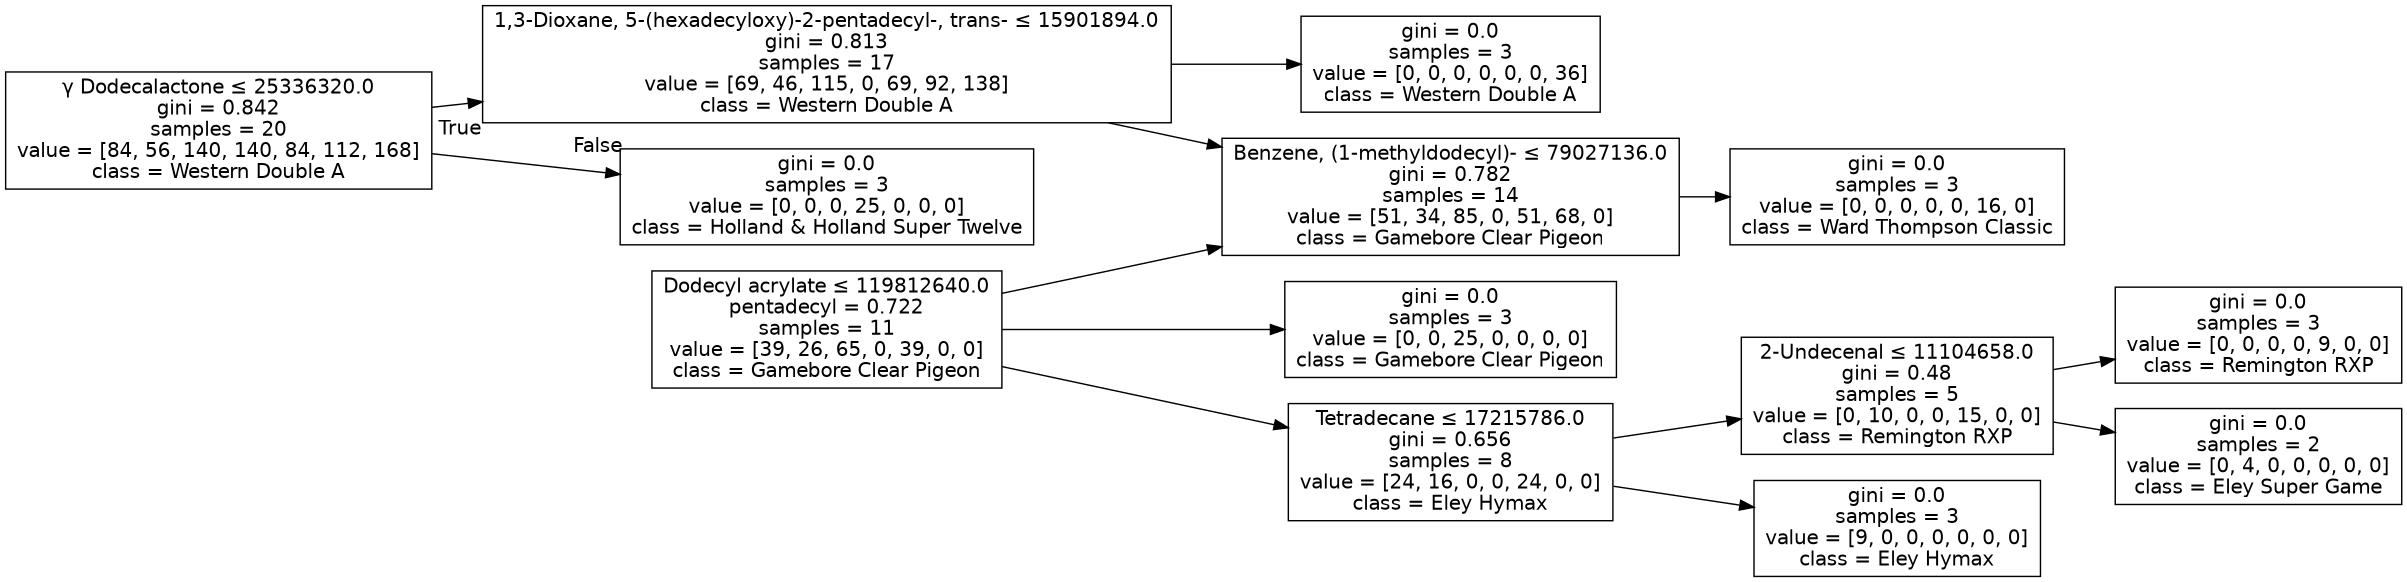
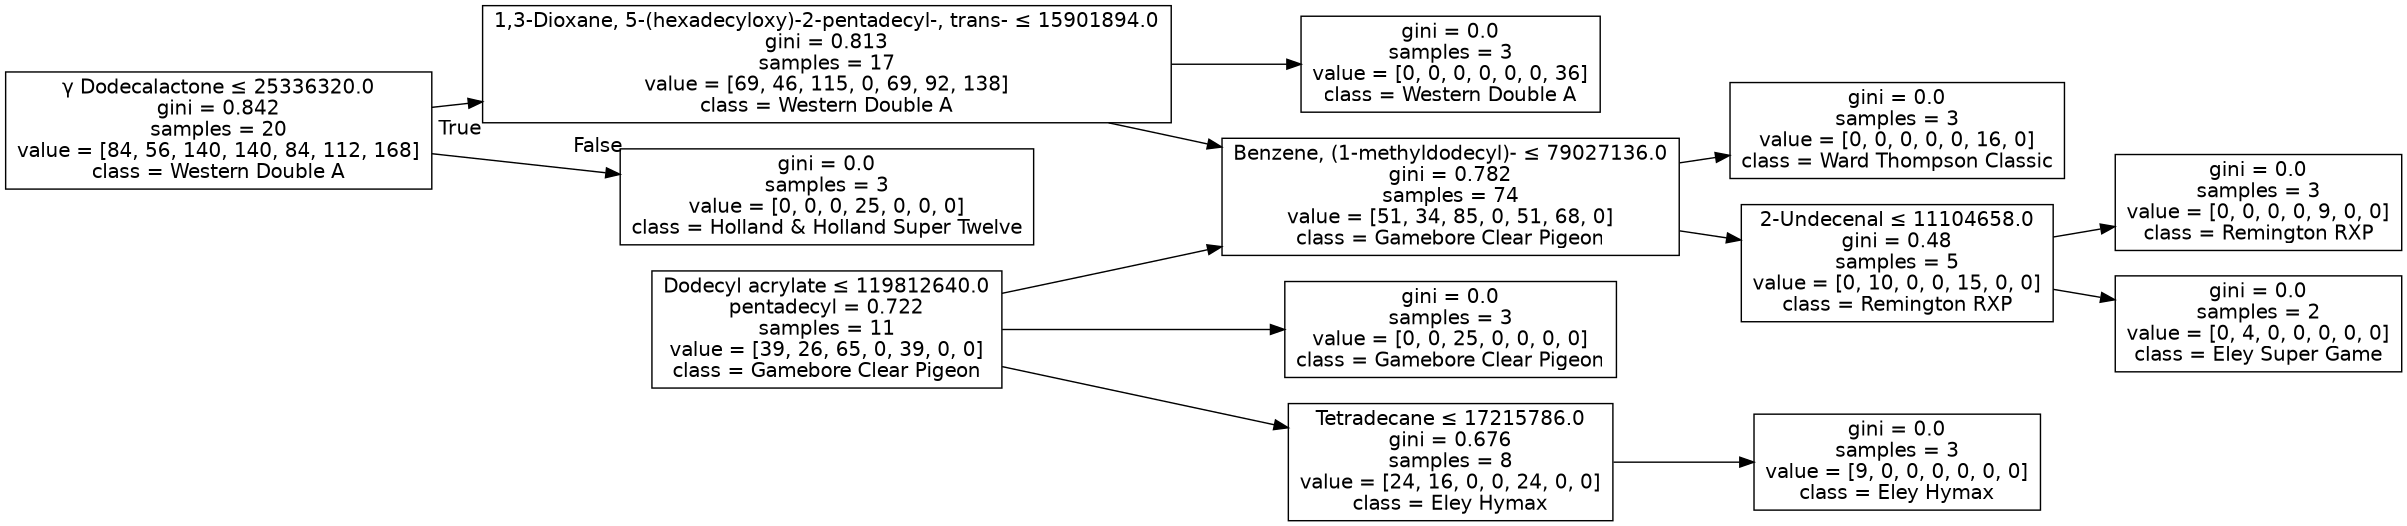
node "Benzene, (1-methyldodecyl)- ≤ 79027136.0": text "samples = 14" -> "samples = 74"
edge "Tetradecane ≤ 17215786.0" -> "2-Undecenal ≤ 11104658.0": now "Benzene, (1-methyldodecyl)- ≤ 79027136.0" -> "2-Undecenal ≤ 11104658.0"
node "Tetradecane ≤ 17215786.0": text "gini = 0.656" -> "gini = 0.676"
